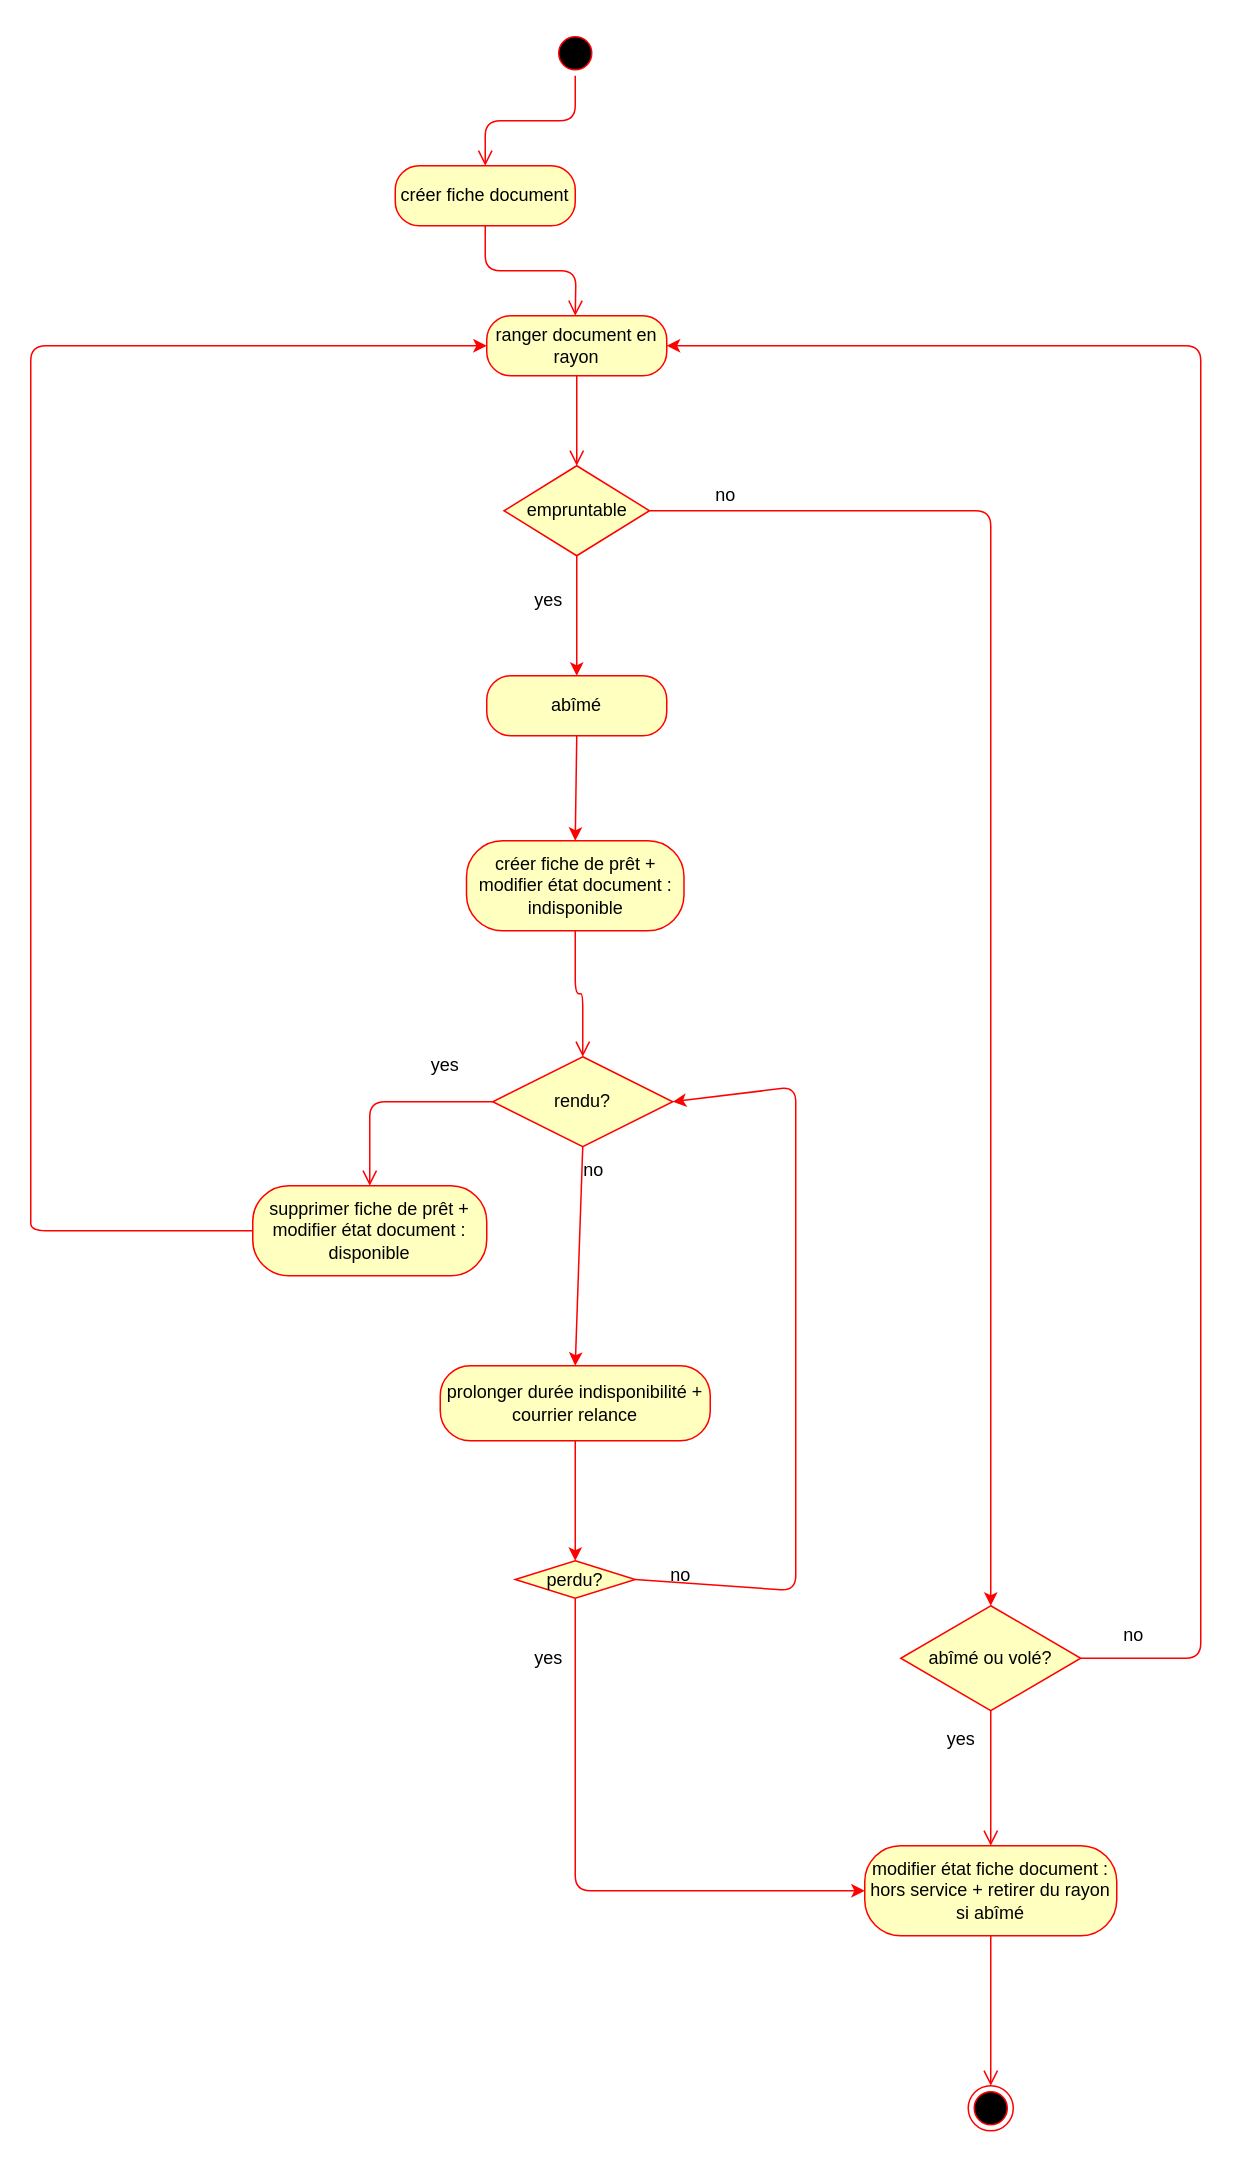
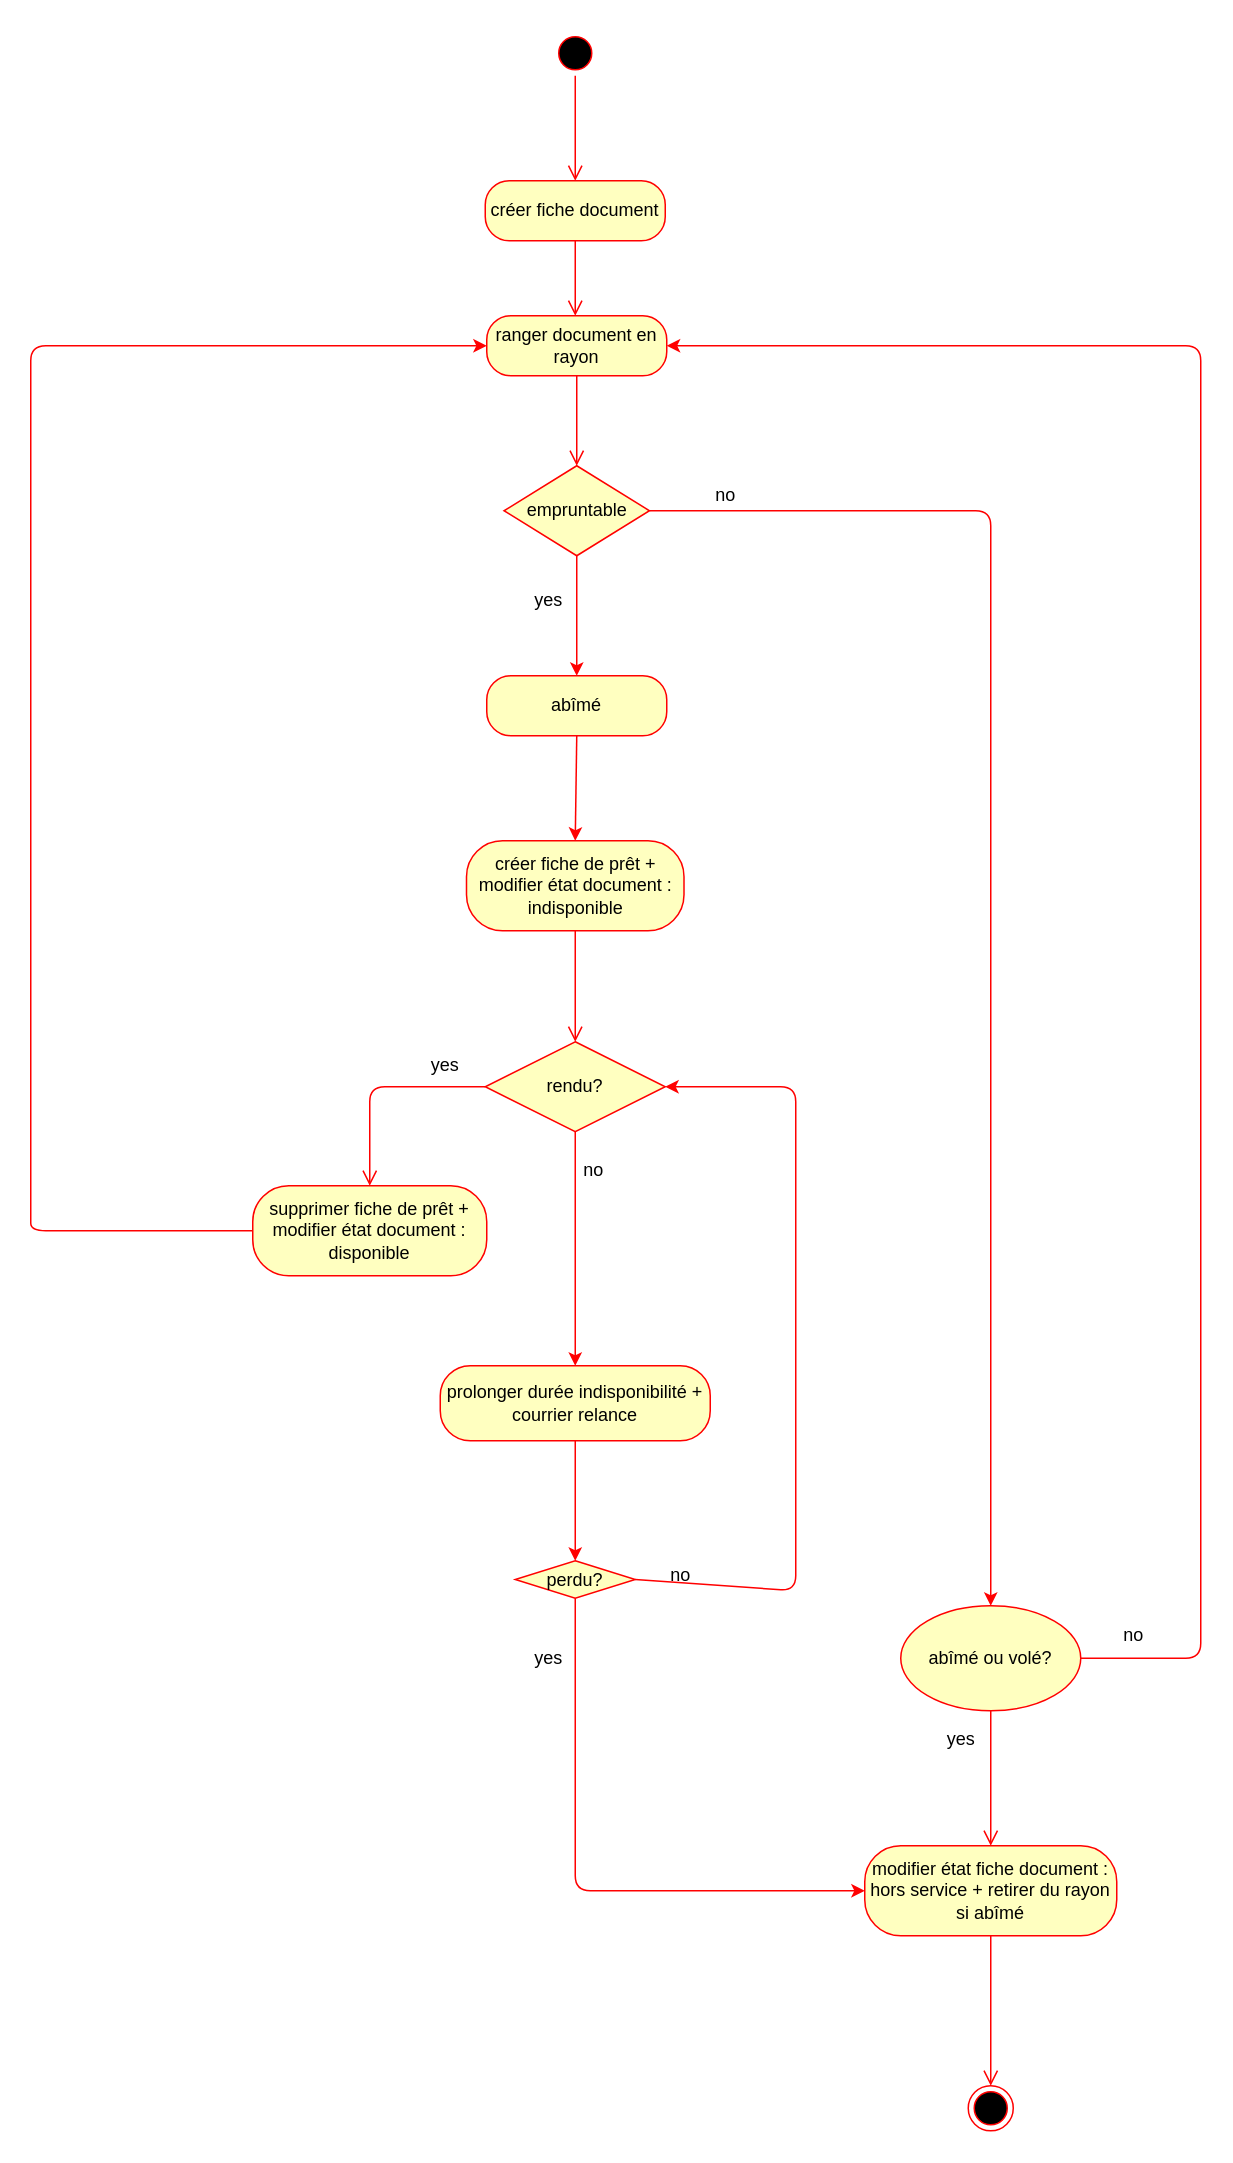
node "créer fiche document": moved (485, 196) -> (575, 211)
node "rendu?": moved (583, 1102) -> (575, 1087)
node "abîmé ou volé?": shape diamond -> ellipse
